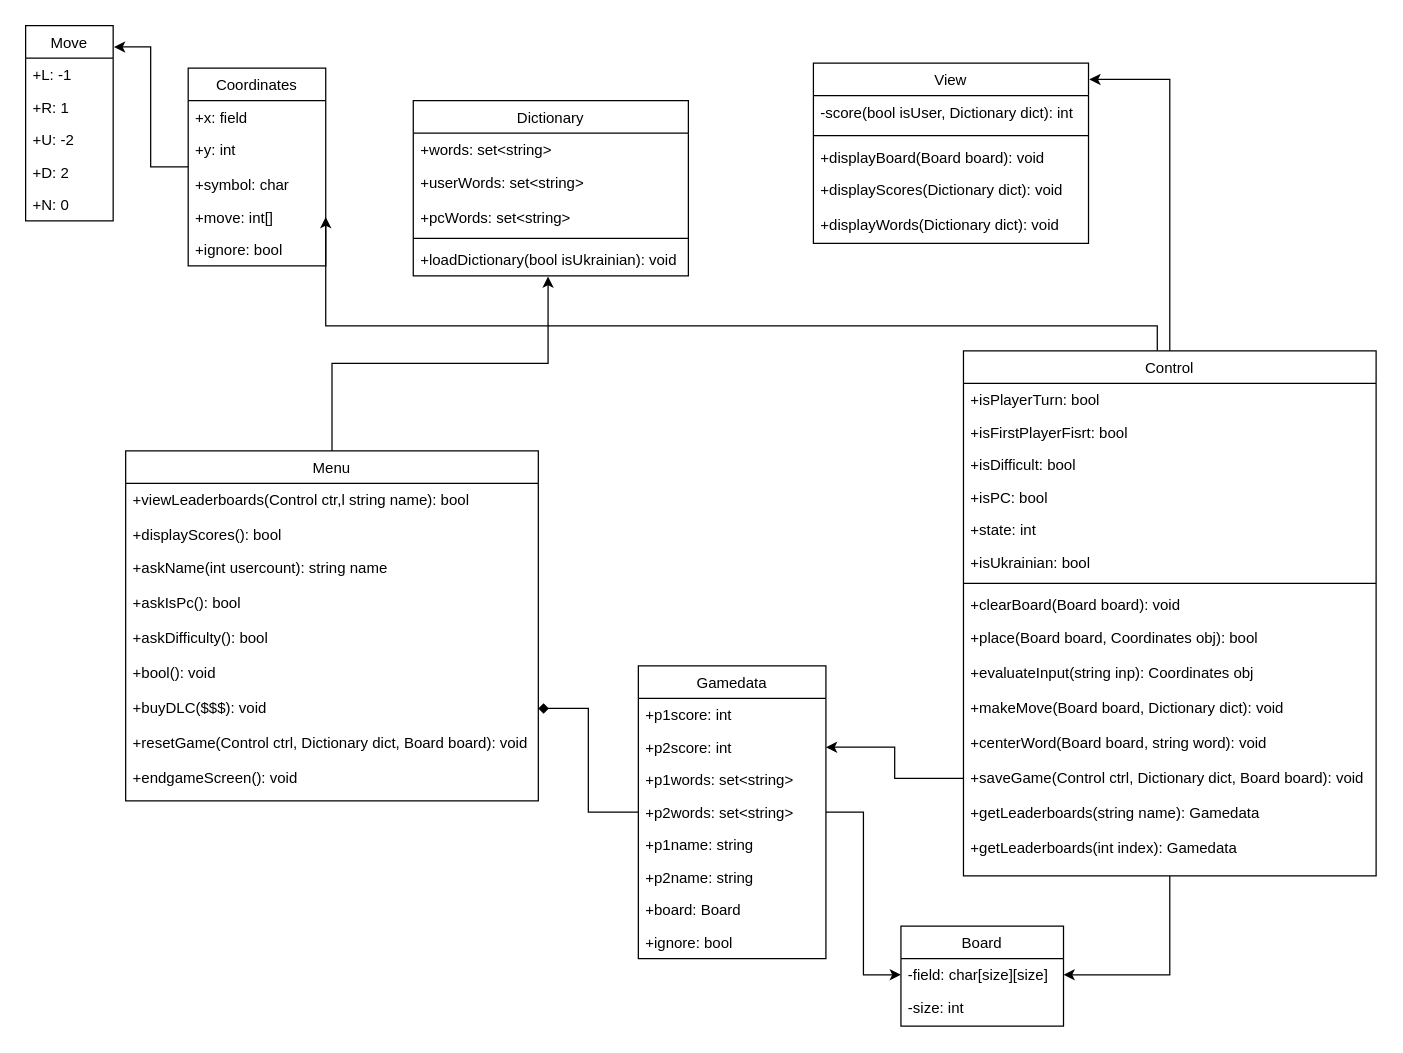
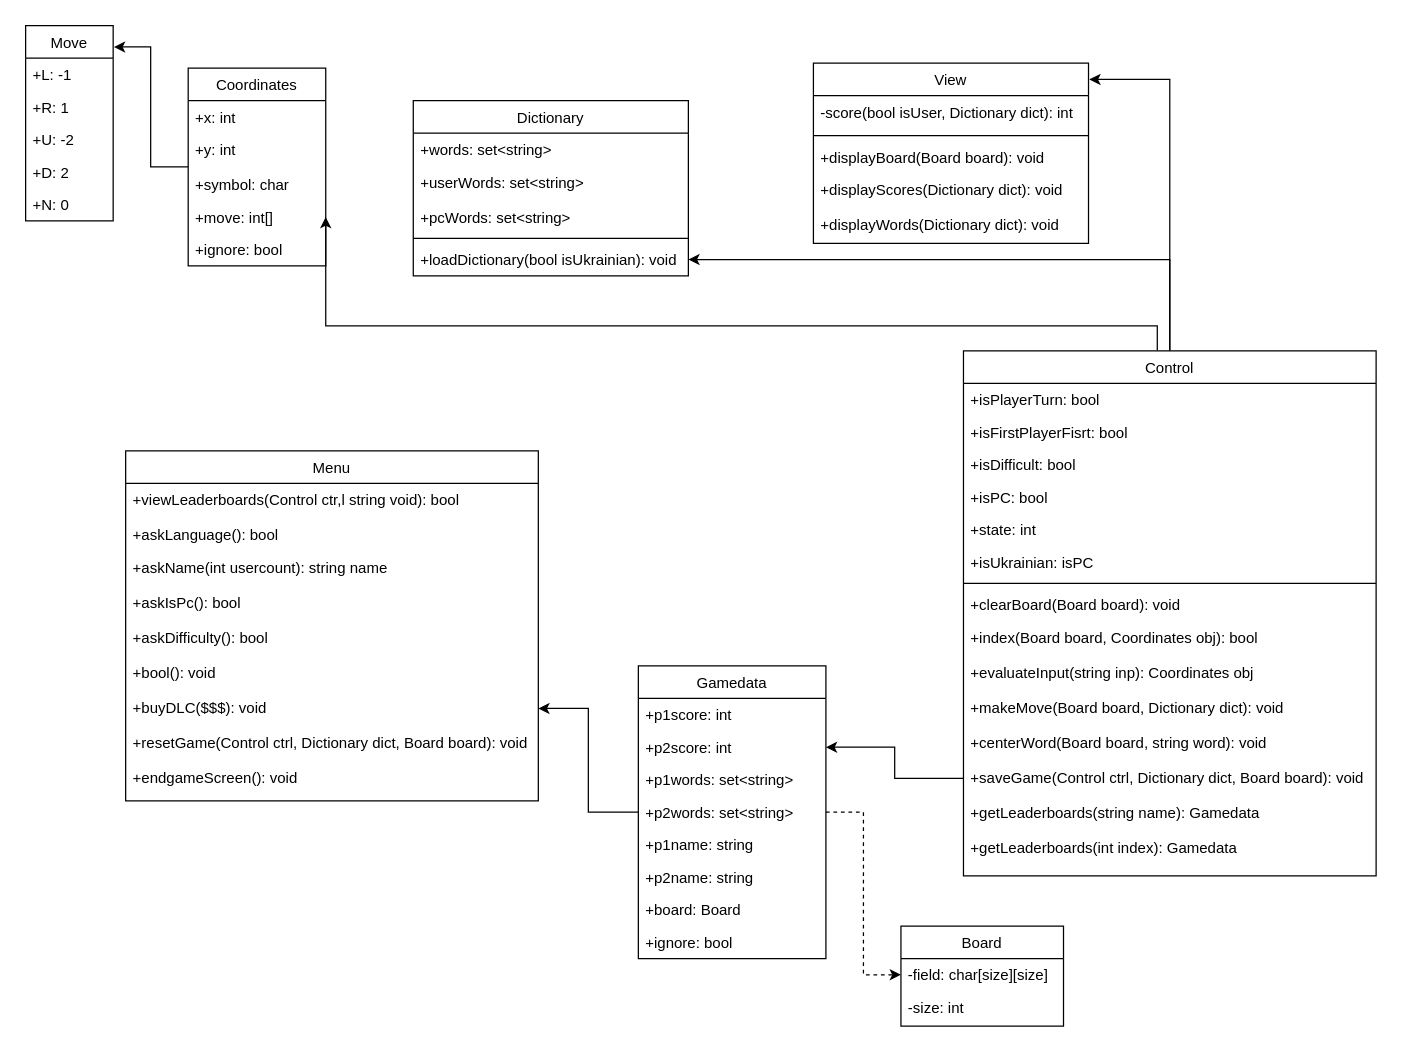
node "+x: field": label "+x: field" -> "+x: int"
edge "Control" -> "+loadDictionary(bool isUkrainian): void": added
edge "Menu" -> "+loadDictionary(bool isUkrainian): void": removed
node "+viewLeaderboards(Control ctr,l string name): bool": label "+viewLeaderboards(Control ctr,l string name): bool" -> "+viewLeaderboards(Control ctr,l string void): bool"
node "+displayScores(): bool": label "+displayScores(): bool" -> "+askLanguage(): bool"
node "+isUkrainian: bool": label "+isUkrainian: bool" -> "+isUkrainian: isPC"
node "+place(Board board, Coordinates obj): bool": label "+place(Board board, Coordinates obj): bool" -> "+index(Board board, Coordinates obj): bool"
edge "Gamedata" -> "+buyDLC($$$): void": arrowhead diamond -> classic
edge "Gamedata" -> "-field: char[size][size]": style solid -> dashed
edge "Control" -> "-field: char[size][size]": removed
